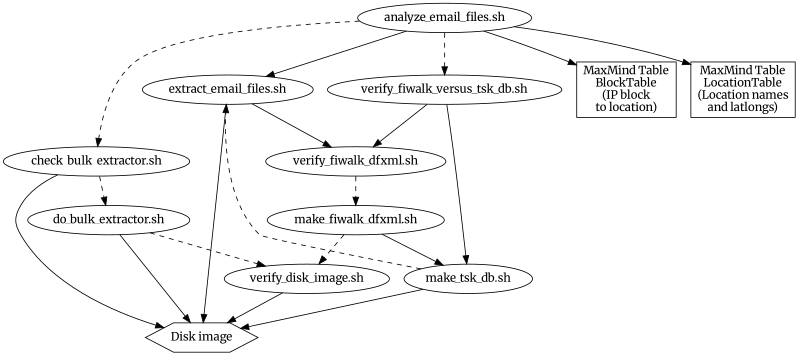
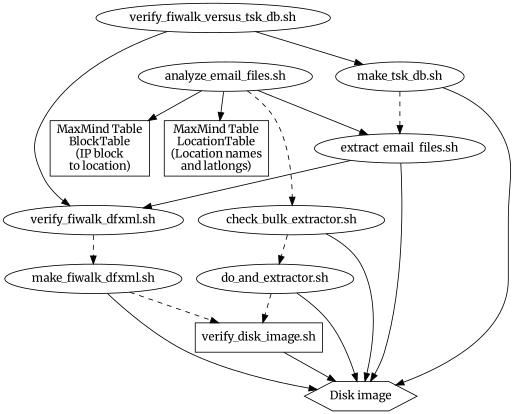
edge "analyze_email_files.sh" -> "verify_fiwalk_versus_tsk_db.sh": removed
node "do_bulk_extractor.sh": label "do_bulk_extractor.sh" -> "do_and_extractor.sh"
edge "make_fiwalk_dfxml.sh" -> "make_tsk_db.sh": now "make_fiwalk_dfxml.sh" -> "Disk image"
node "verify_disk_image.sh": shape ellipse -> box
